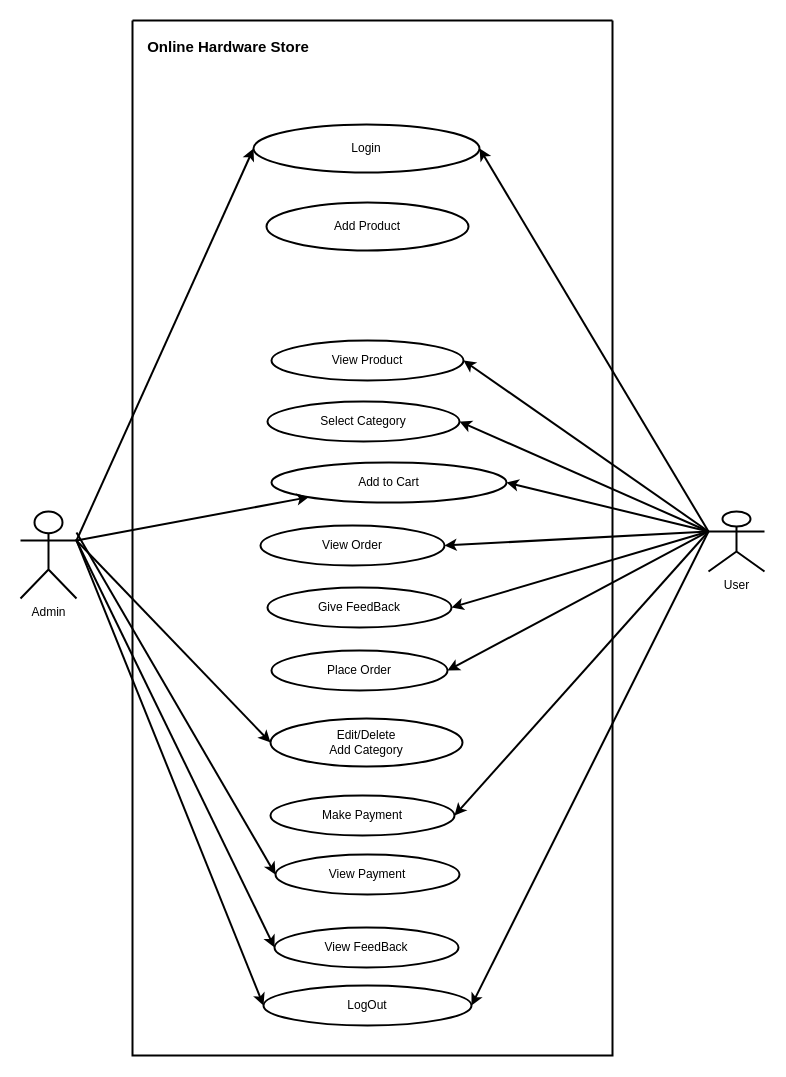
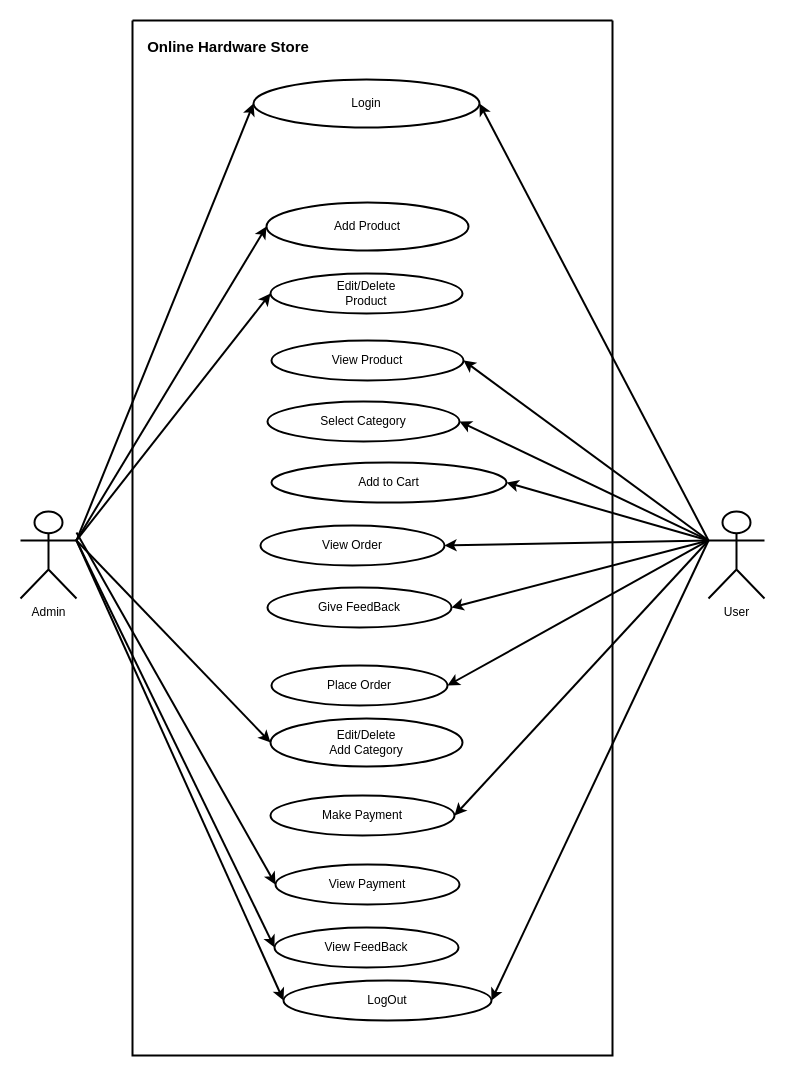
node "Login": moved (367, 149) -> (367, 104)
node "Edit/Delete Product": added
edge "Admin" -> "Edit/Delete Product": added
edge "Admin" -> "Add to Cart": now "Admin" -> "Add Product"
node "User": size 56x60 -> 56x87
node "Place Order": moved (360, 671) -> (360, 686)
node "View Payment": moved (368, 875) -> (368, 885)
node "LogOut": moved (368, 1006) -> (388, 1001)
